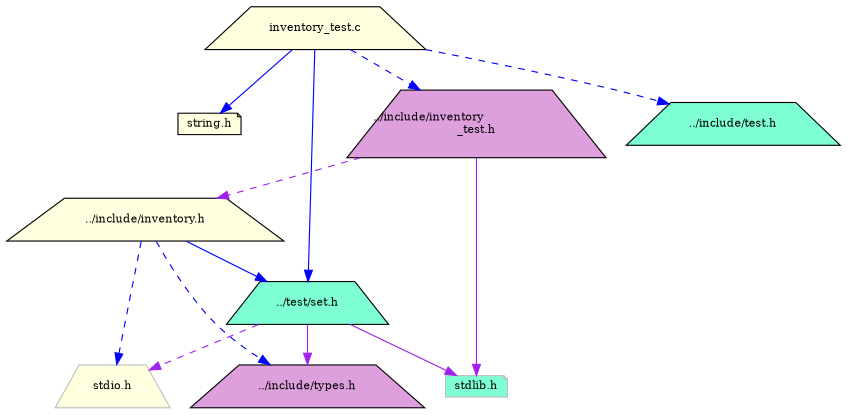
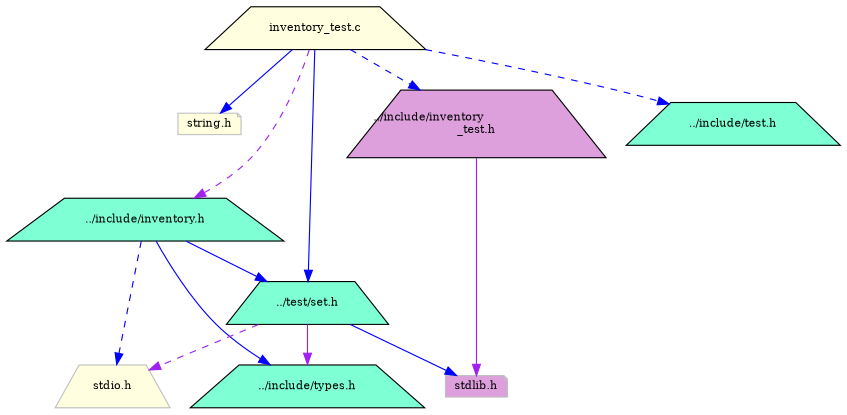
node "string.h": color black -> grey75
edge "../include/inventory _test.h" -> "../include/inventory.h": now "inventory_test.c" -> "../include/inventory.h"
node "../include/inventory.h": fillcolor lightyellow -> aquamarine
edge "../include/inventory.h" -> "../include/types.h": style dashed -> solid
edge "../test/set.h" -> "stdlib.h": color purple -> blue
node "../include/types.h": fillcolor plum -> aquamarine
node "stdlib.h": fillcolor aquamarine -> plum
